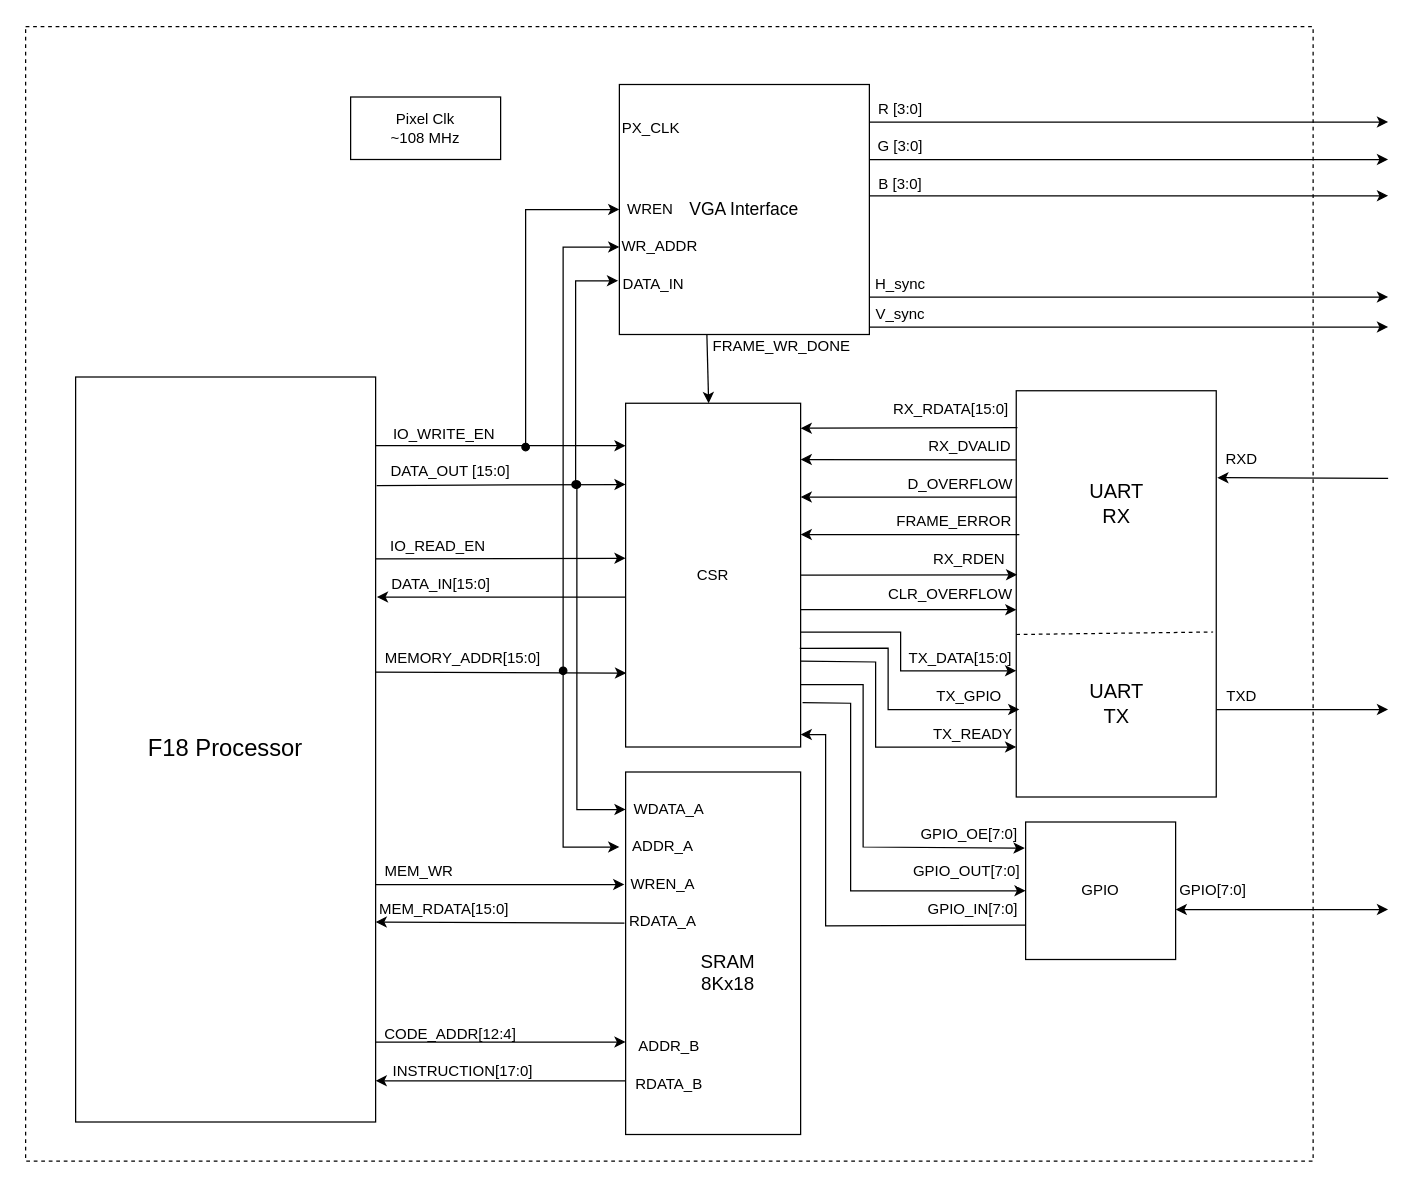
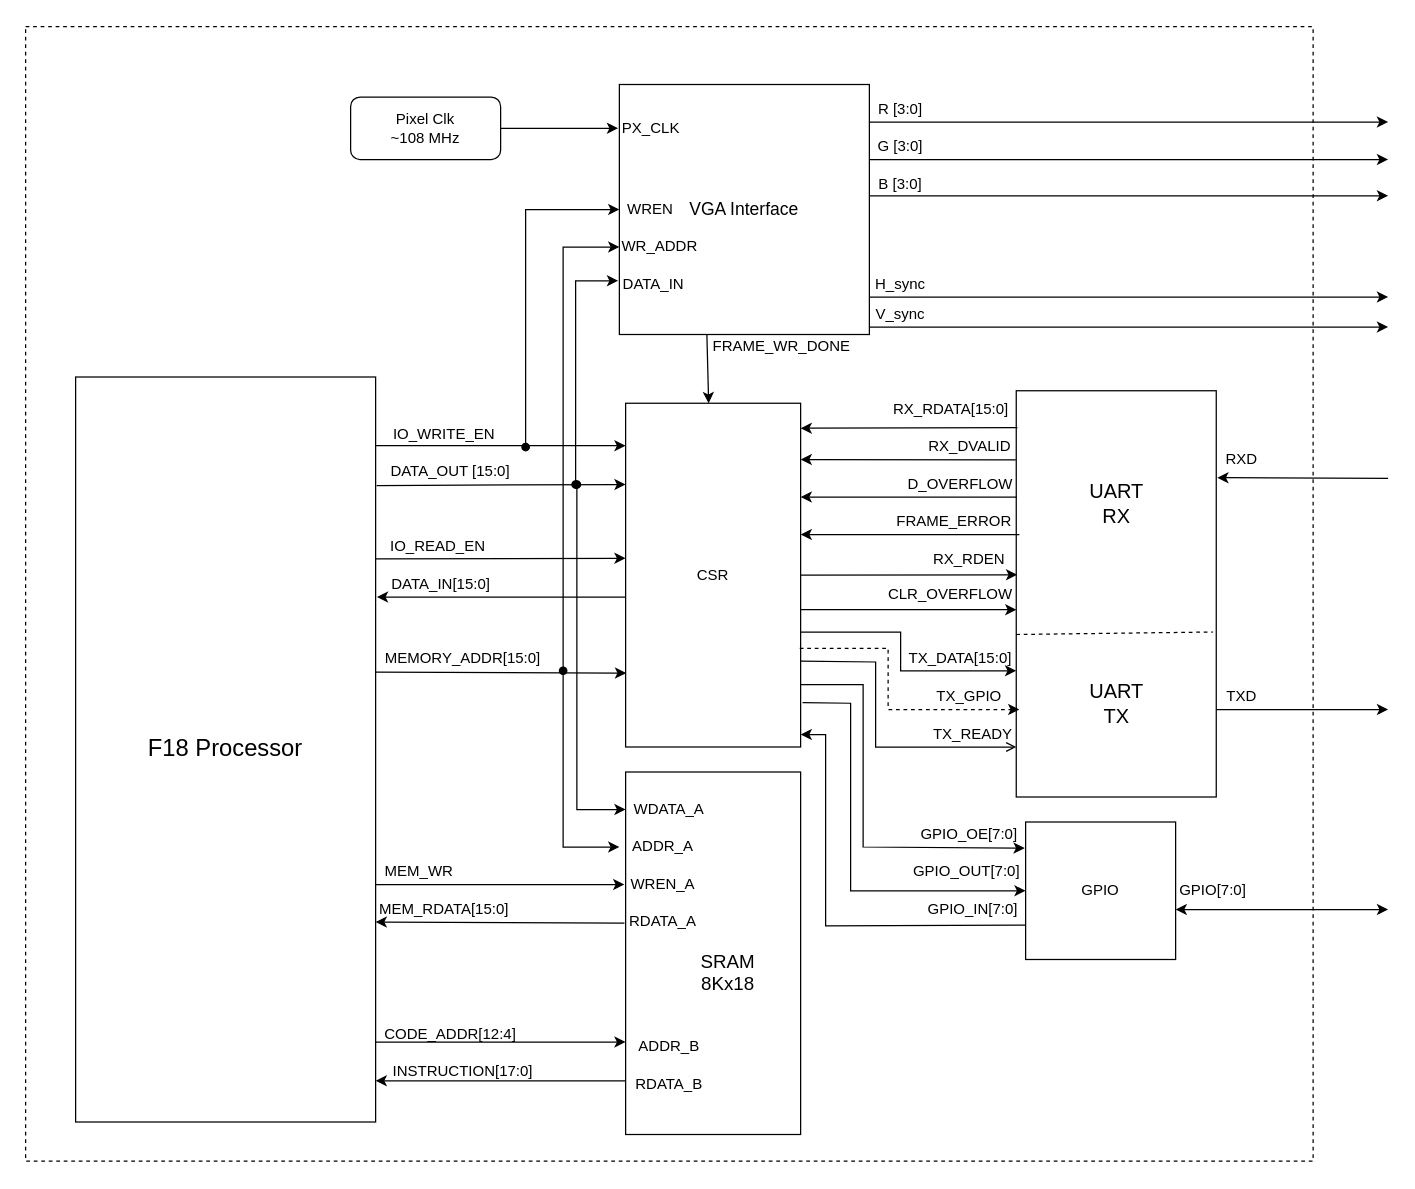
node "Pixel Clk ~108 MHz": shape rectangle -> rounded rectangle
edge "Pixel Clk ~108 MHz" -> "VGA Interface": added
edge "CSR" -> "TX_GPIO": style solid -> dashed
edge "CSR" -> "TX_READY": arrowhead classic -> open
